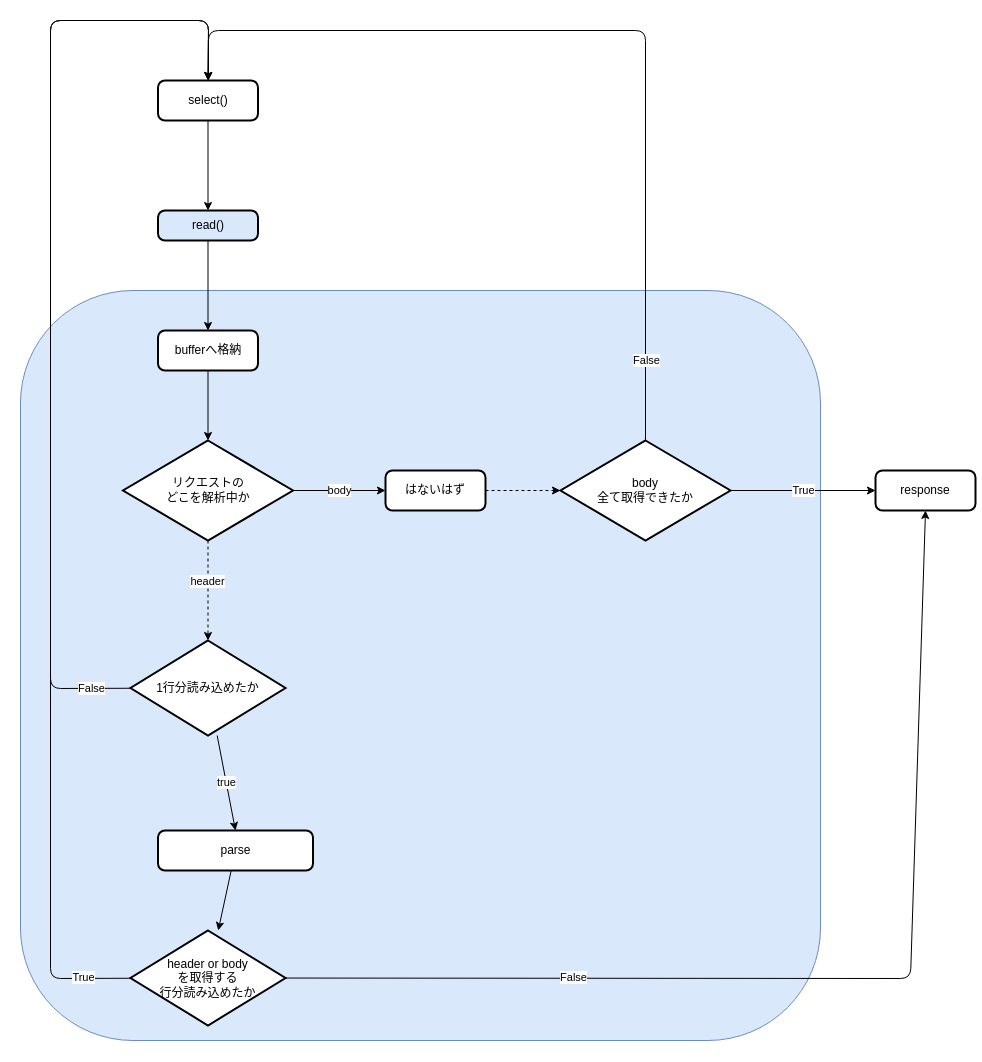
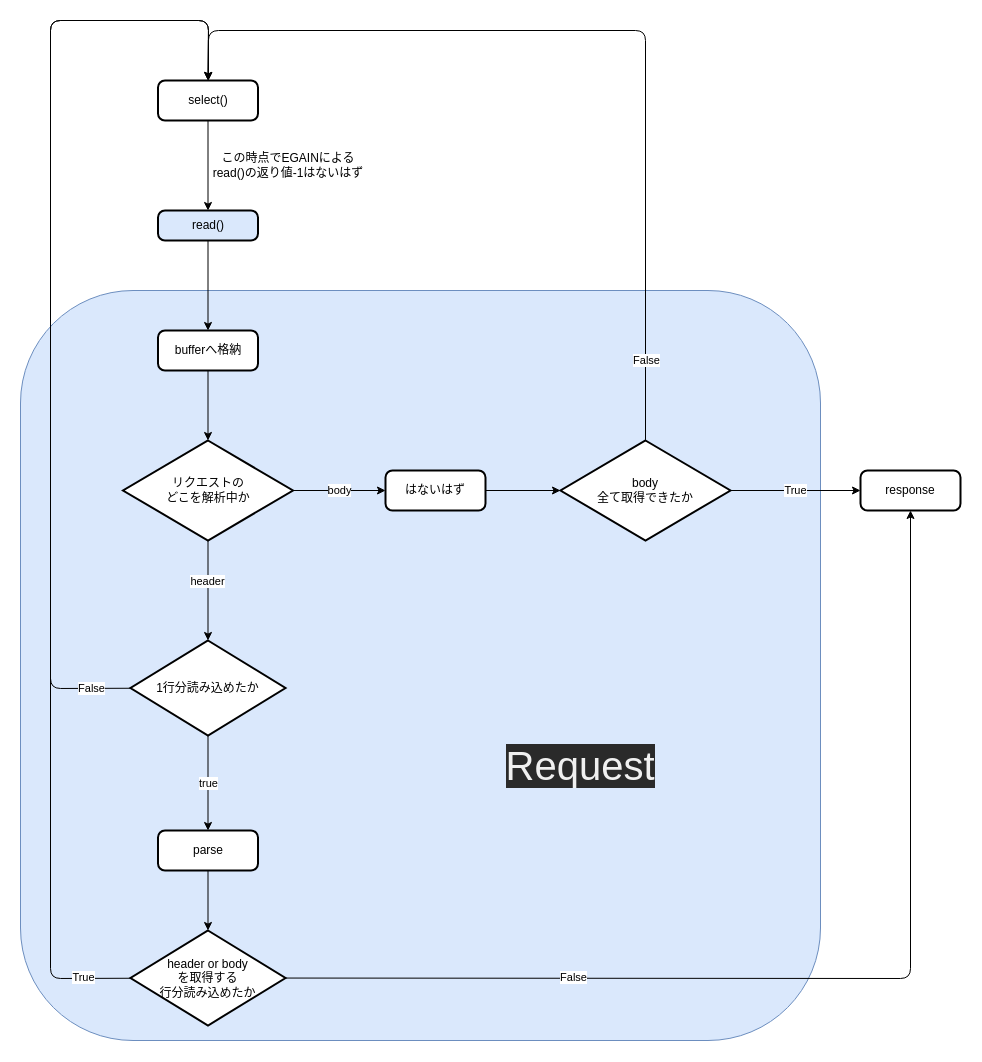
node "この時点でEGAINによる read()の返り値-1はないはず": added
edge "はないはず" -> "body 全て取得できたか": style dashed -> solid
node "response": moved (926, 491) -> (911, 491)
edge "リクエストの どこを解析中か" -> "1行分読み込めたか": style dashed -> solid
node "Request": added
node "parse": size 155x40 -> 100x40
